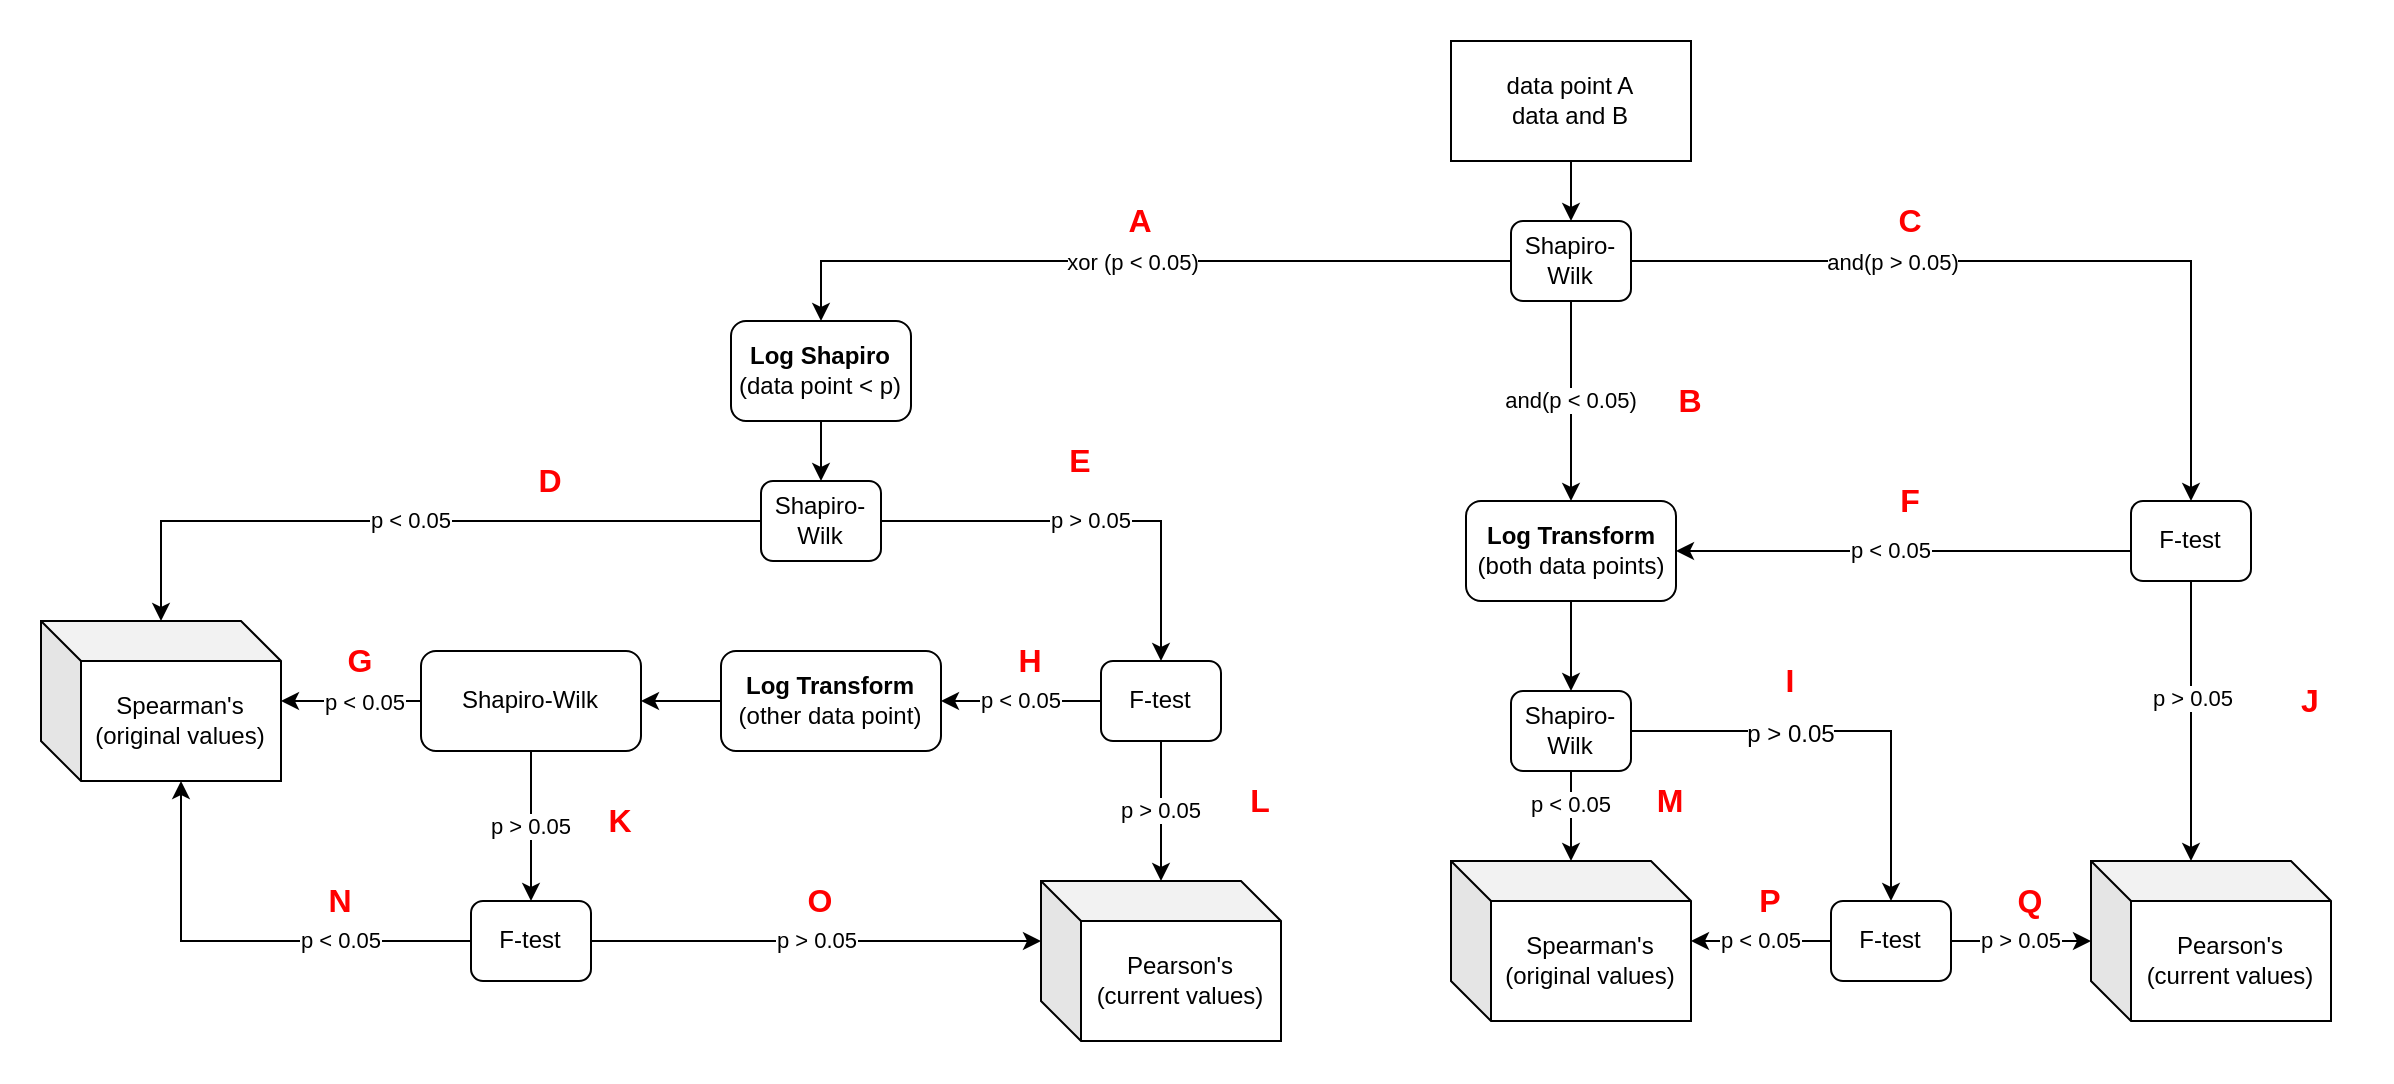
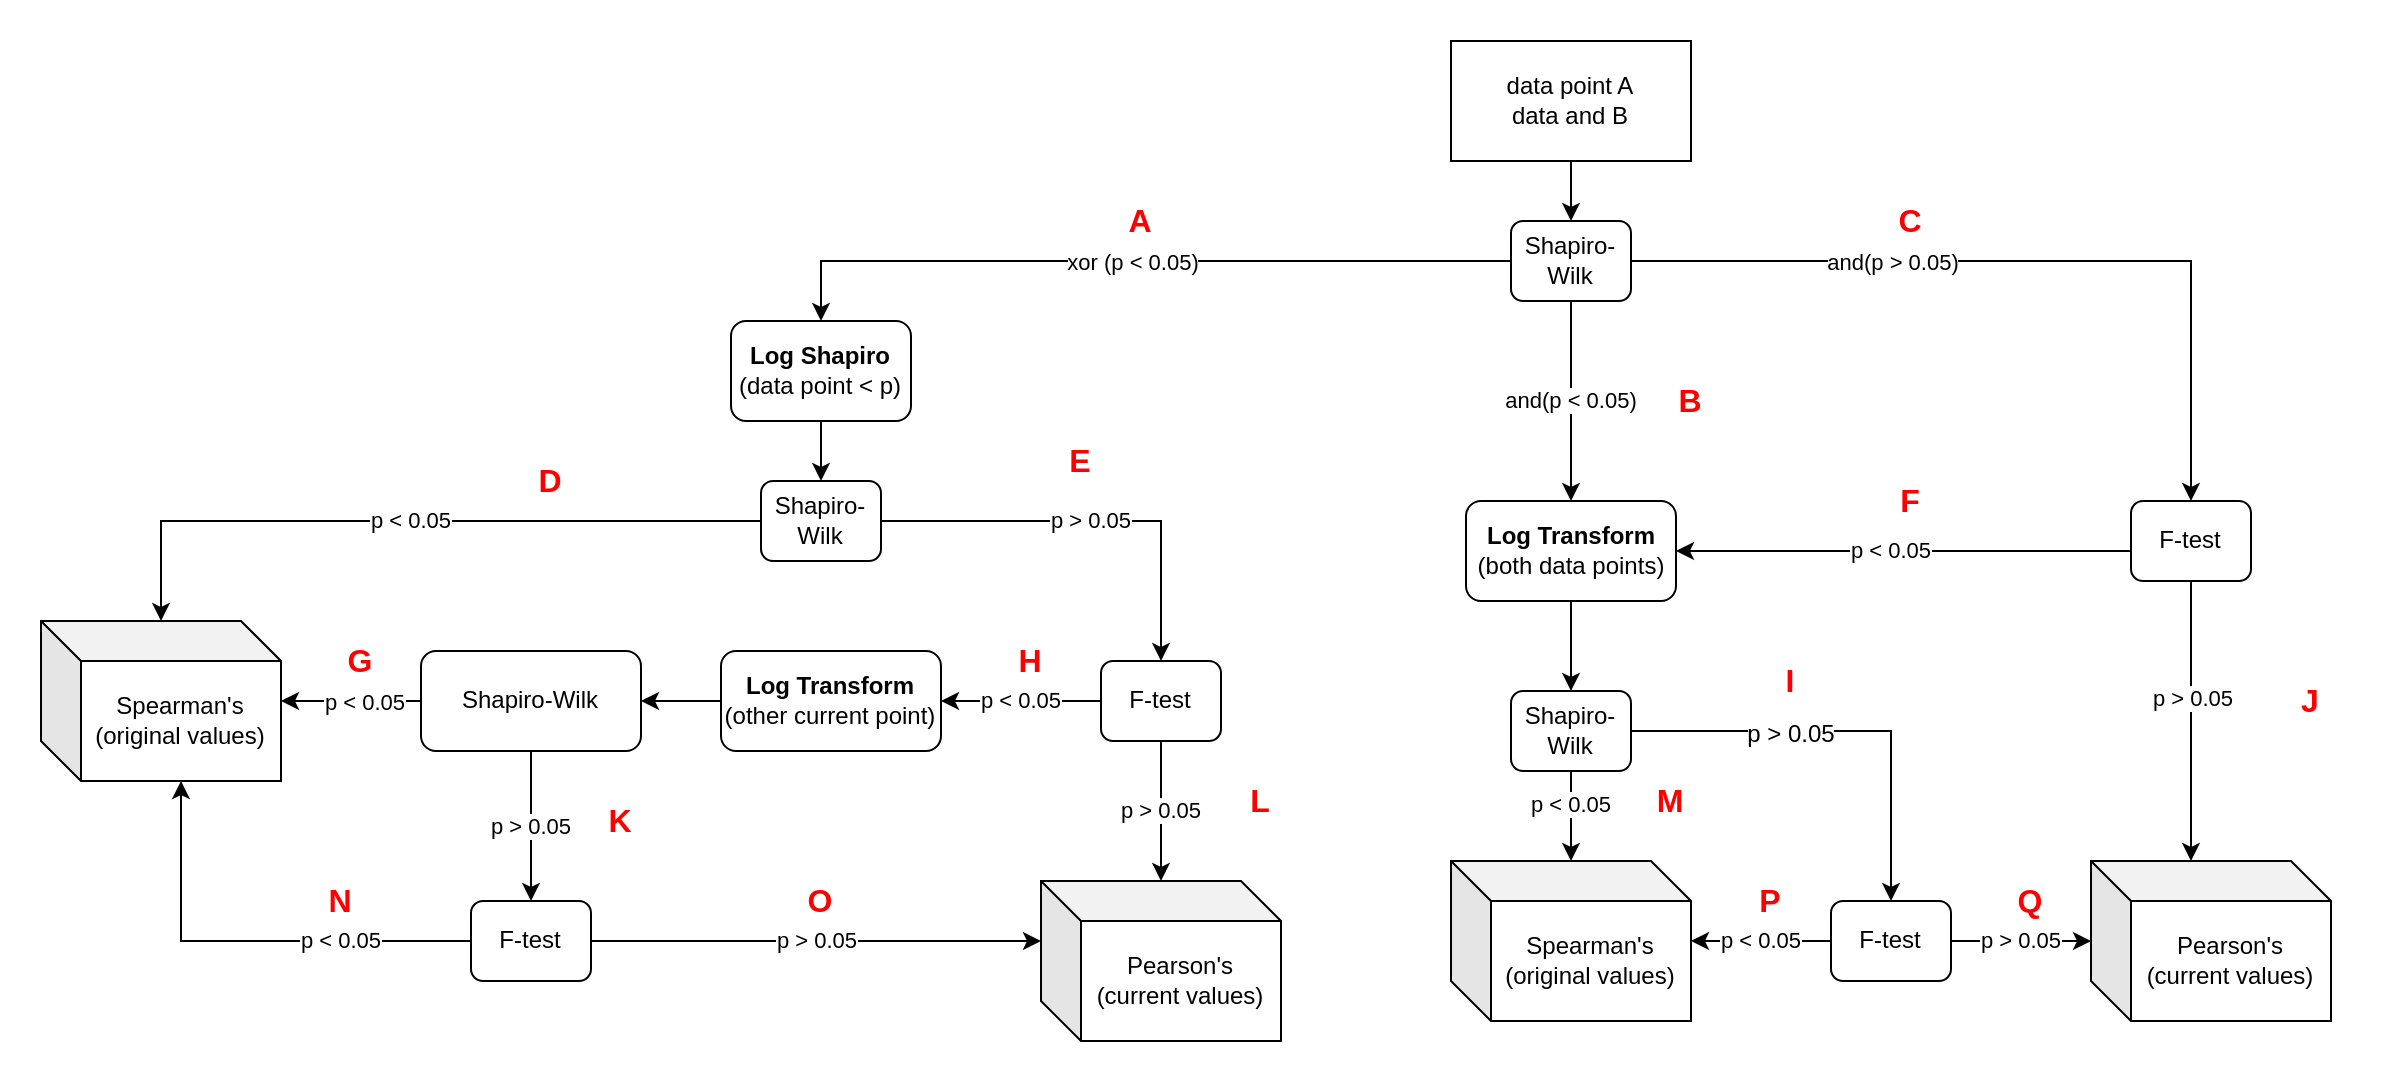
node "Log Transform (other data point)": label "Log Transform (other data point)" -> "Log Transform (other current point)"
